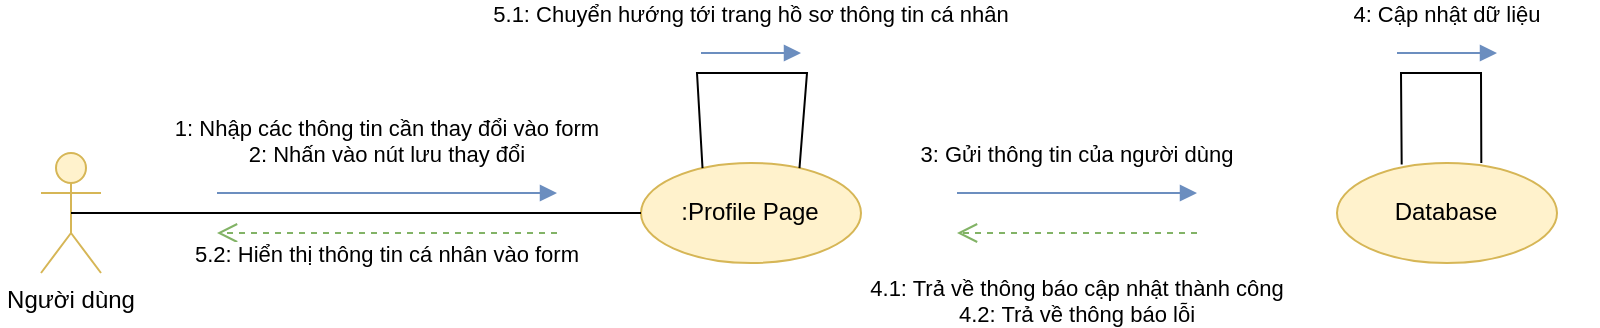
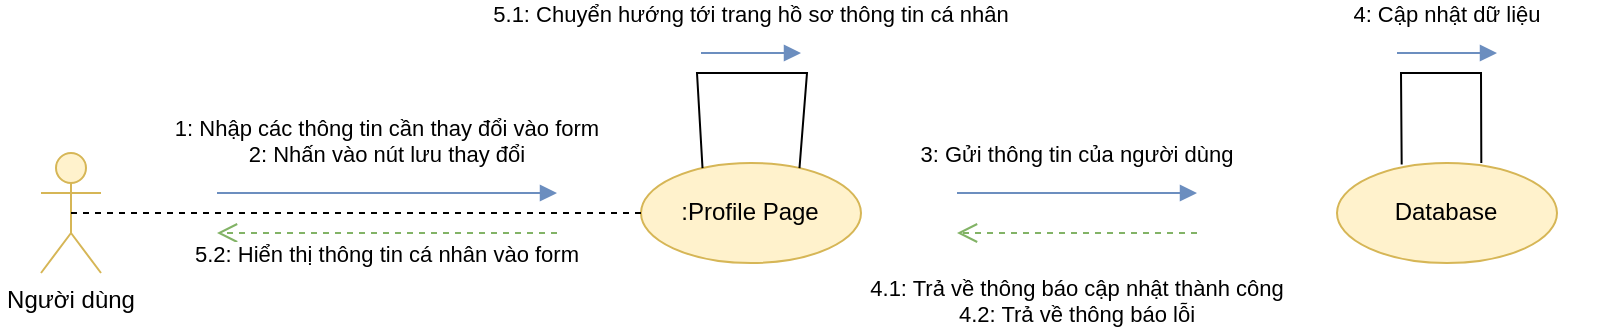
edge "Người dùng" -- ":Profile Page": style solid -> dashed
